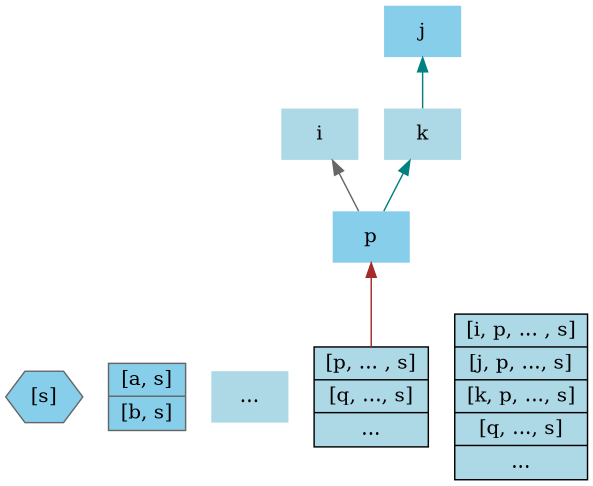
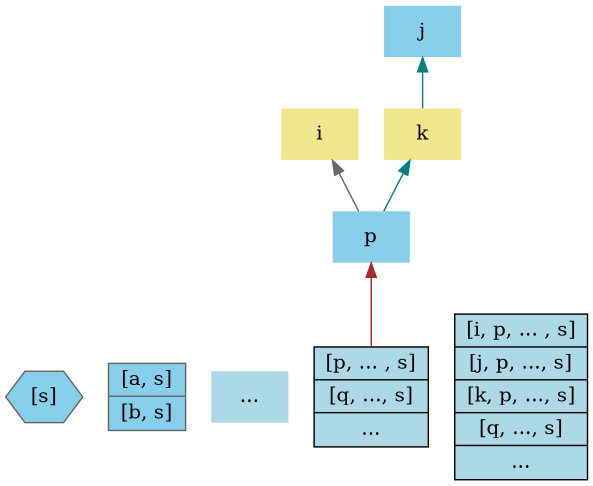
node "i": fillcolor lightblue -> khaki
node "k": fillcolor lightblue -> khaki
